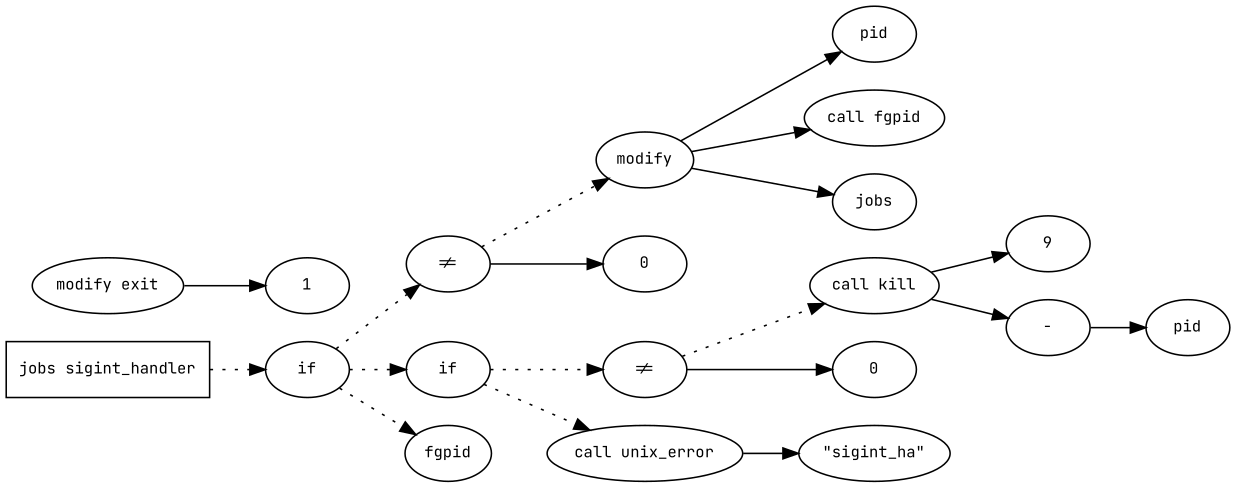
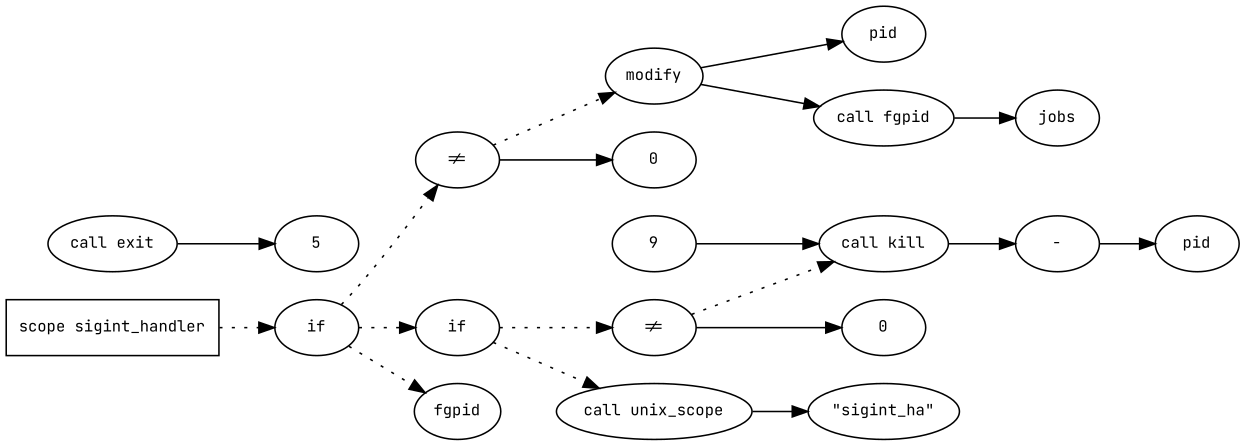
edge "modify" -> "jobs": now "call fgpid" -> "jobs"
edge "call kill" -> "9": reversed
node "modify exit": label "modify exit" -> "call exit"
node "1": label "1" -> "5"
node "jobs sigint_handler": label "jobs sigint_handler" -> "scope sigint_handler"
node "call unix_error": label "call unix_error" -> "call unix_scope"
